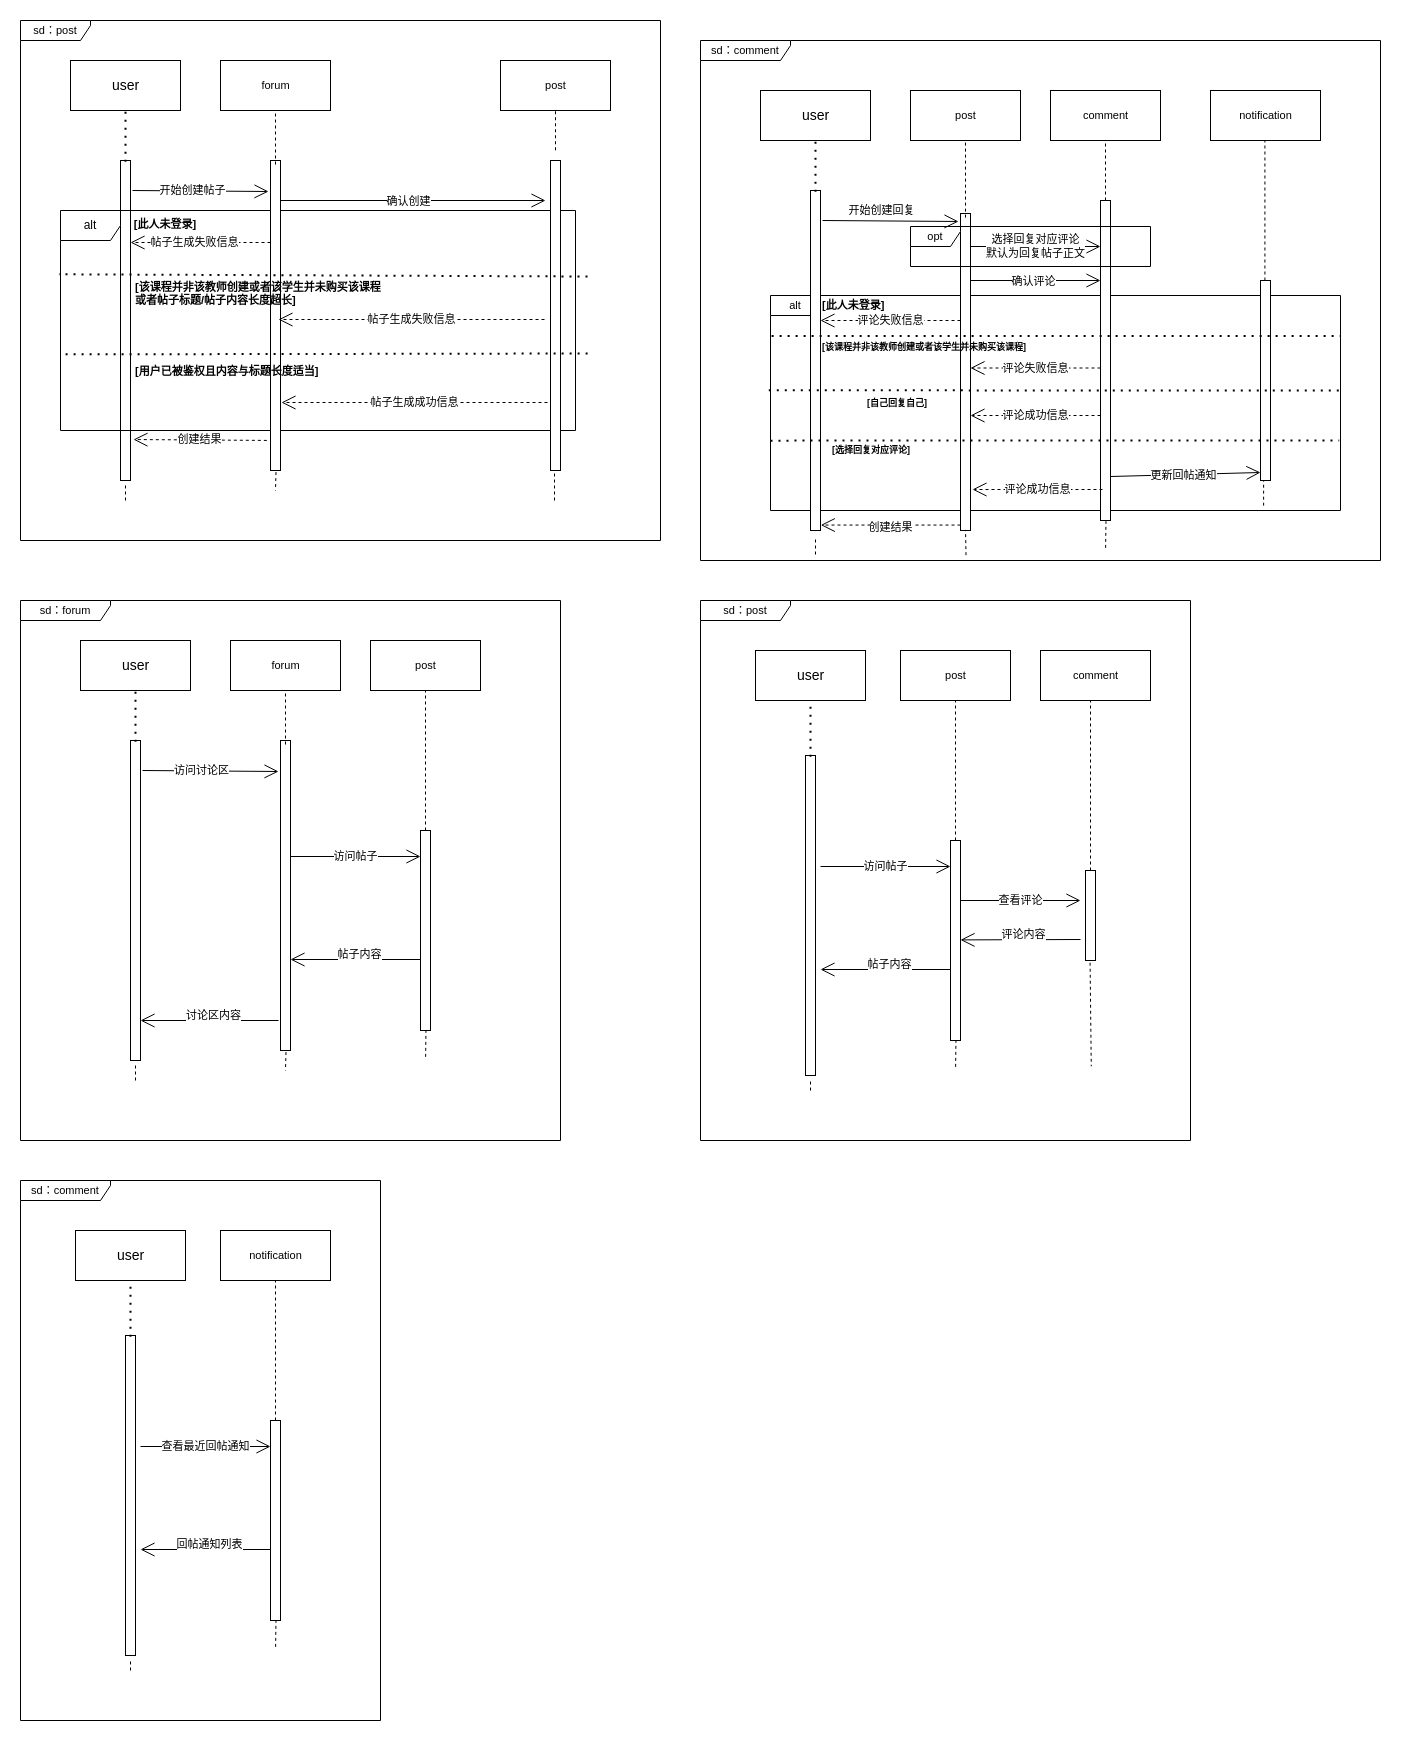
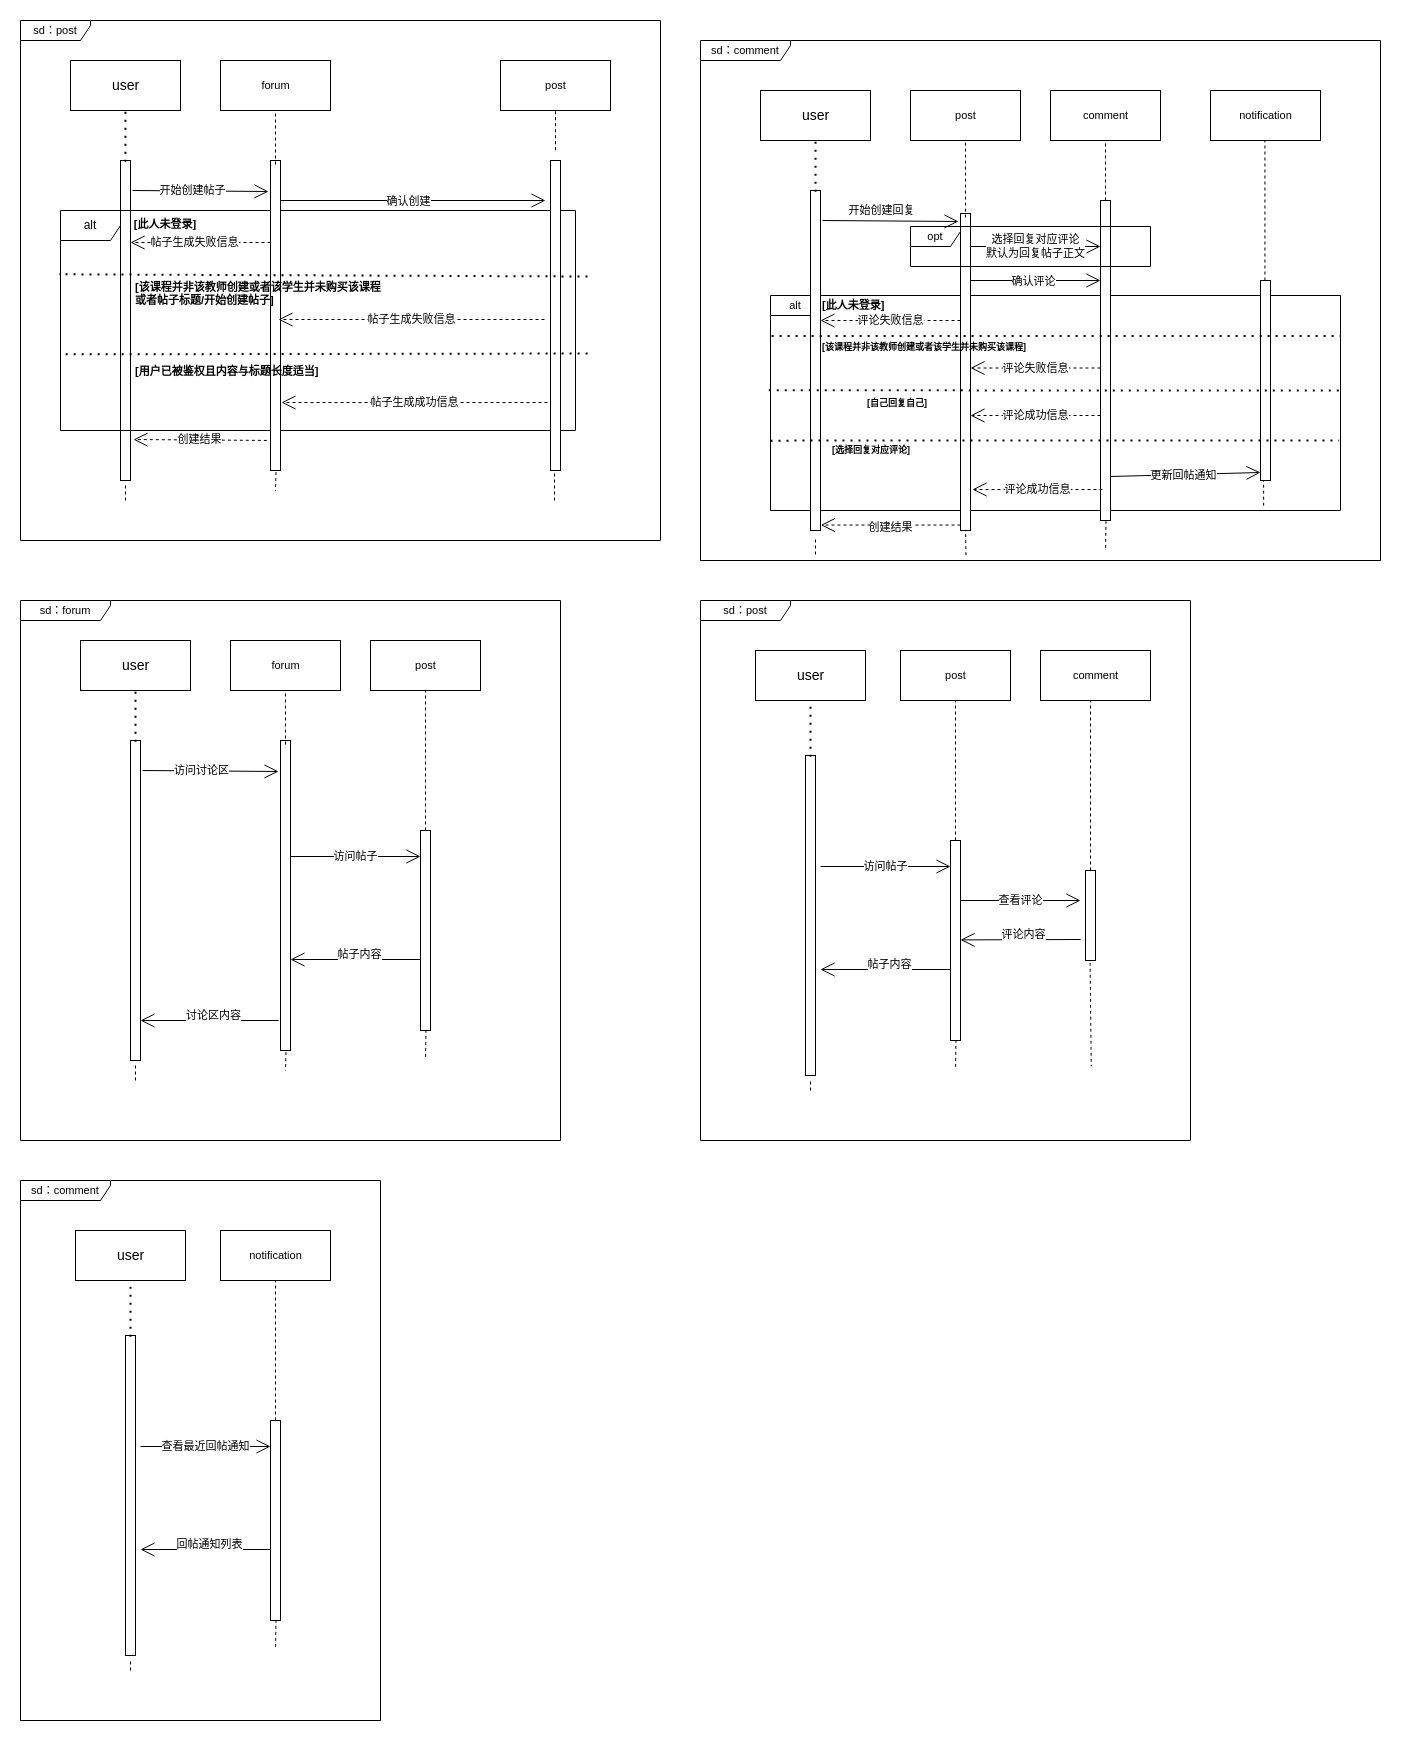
node "[该课程并非该教师创建或者该学生并未购买该课程 或者帖子标题/帖子内容长度超长]": label "[该课程并非该教师创建或者该学生并未购买该课程 或者帖子标题/帖子内容长度超长]" -> "[该课程并非该教师创建或者该学生并未购买该课程 或者帖子标题/开始创建帖子]"
